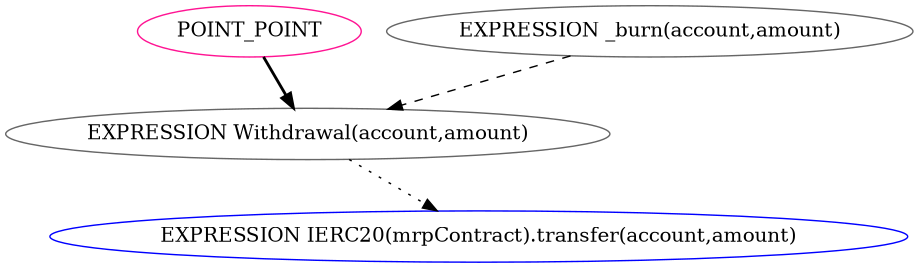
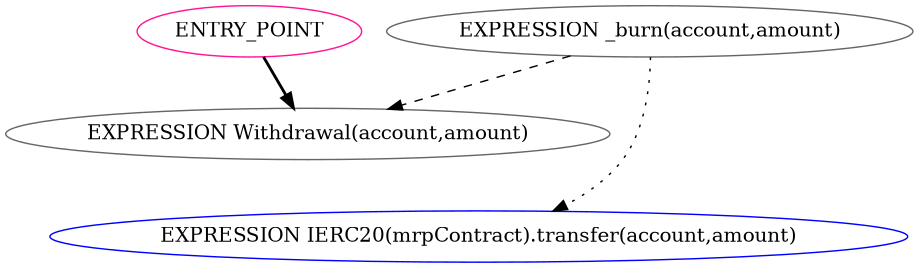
node "POINT_POINT": label "POINT_POINT" -> "ENTRY_POINT"
edge "EXPRESSION Withdrawal(account,amount)" -> "EXPRESSION IERC20(mrpContract).transfer(account,amount)": now "EXPRESSION _burn(account,amount)" -> "EXPRESSION IERC20(mrpContract).transfer(account,amount)"
